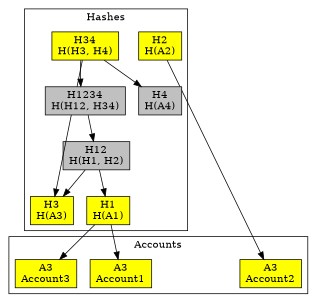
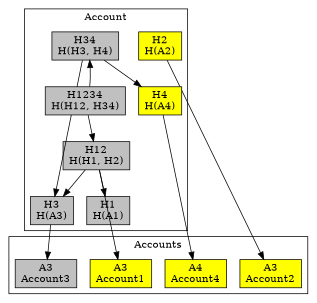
cluster "Hashes": label "Hashes" -> "Account"
node "H34 H(H3, H4)": fillcolor yellow -> grey
edge "H34 H(H3, H4)" -> "H1234 H(H12, H34)": reversed
node "H4 H(A4)": fillcolor grey -> yellow
node "H3 H(A3)": fillcolor yellow -> grey
node "H1 H(A1)": fillcolor yellow -> grey
edge "H1 H(A1)" -> "A3 Account3": now "H3 H(A3)" -> "A3 Account3"
edge "H1 H(A1)" -> "A3 Account1": now "H12 H(H1, H2)" -> "A3 Account1"
node "A3 Account3": fillcolor yellow -> grey
node "A4 Account4": added
